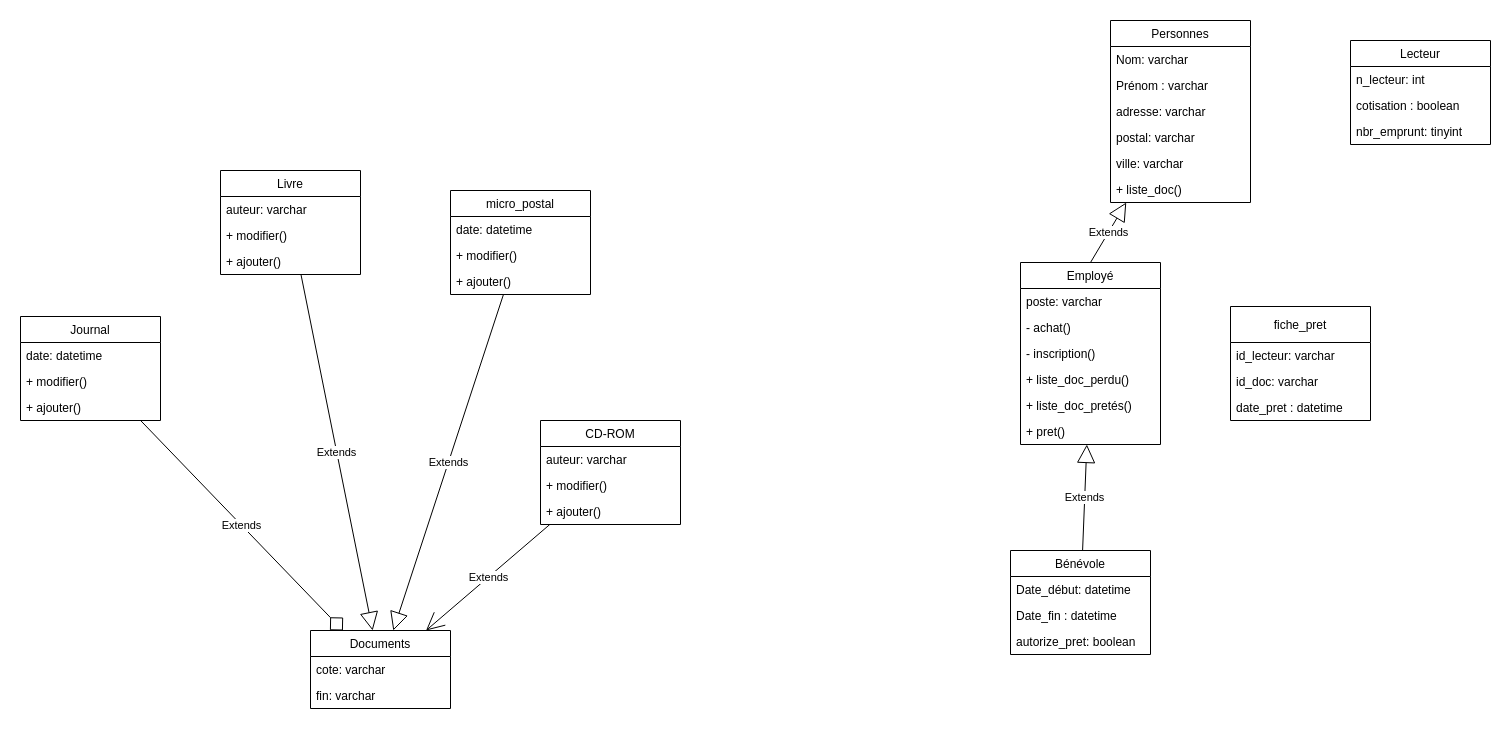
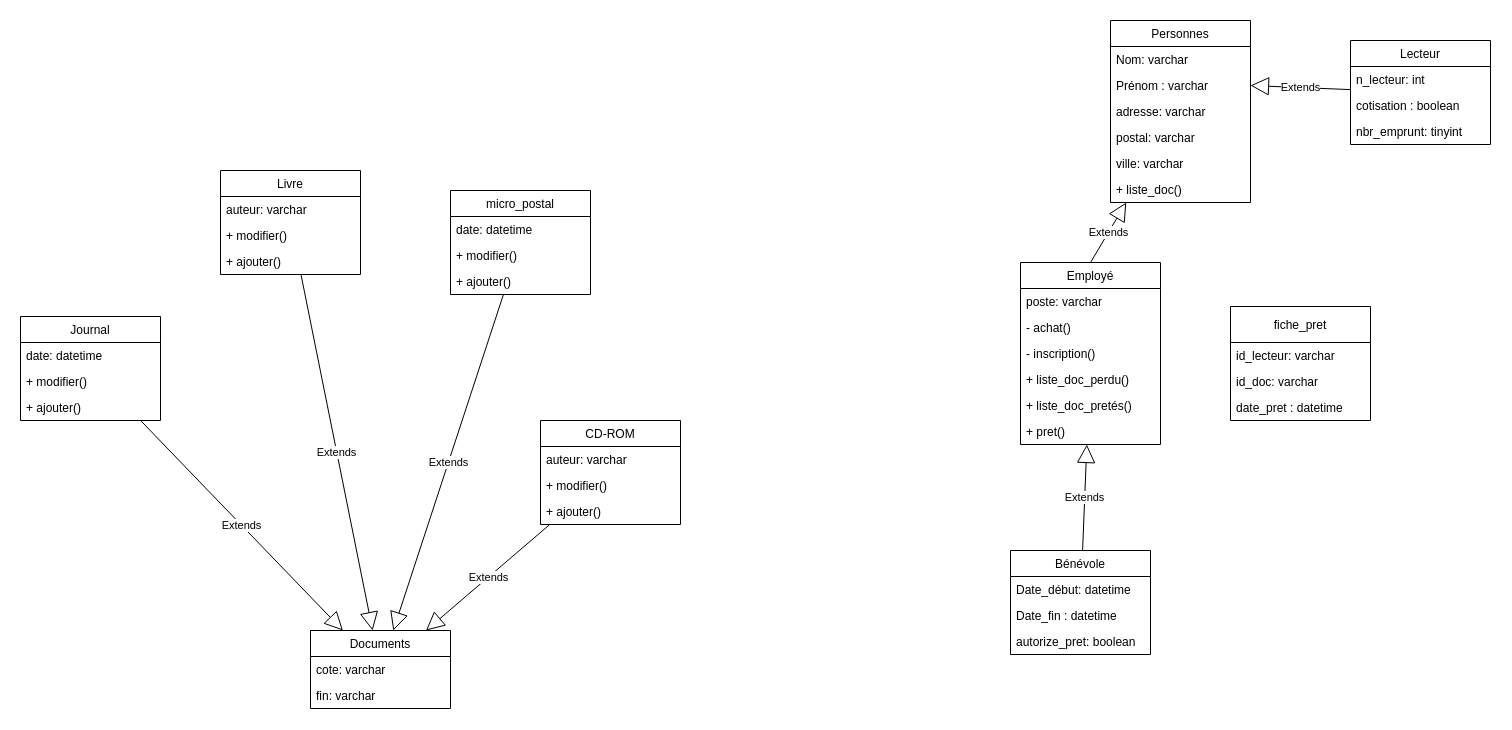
edge "Lecteur" -> "Prénom : varchar": added, label "Extends"
edge "Journal" -> "Documents": arrowhead diamond -> block
edge "CD-ROM" -> "Documents": arrowhead open -> block
